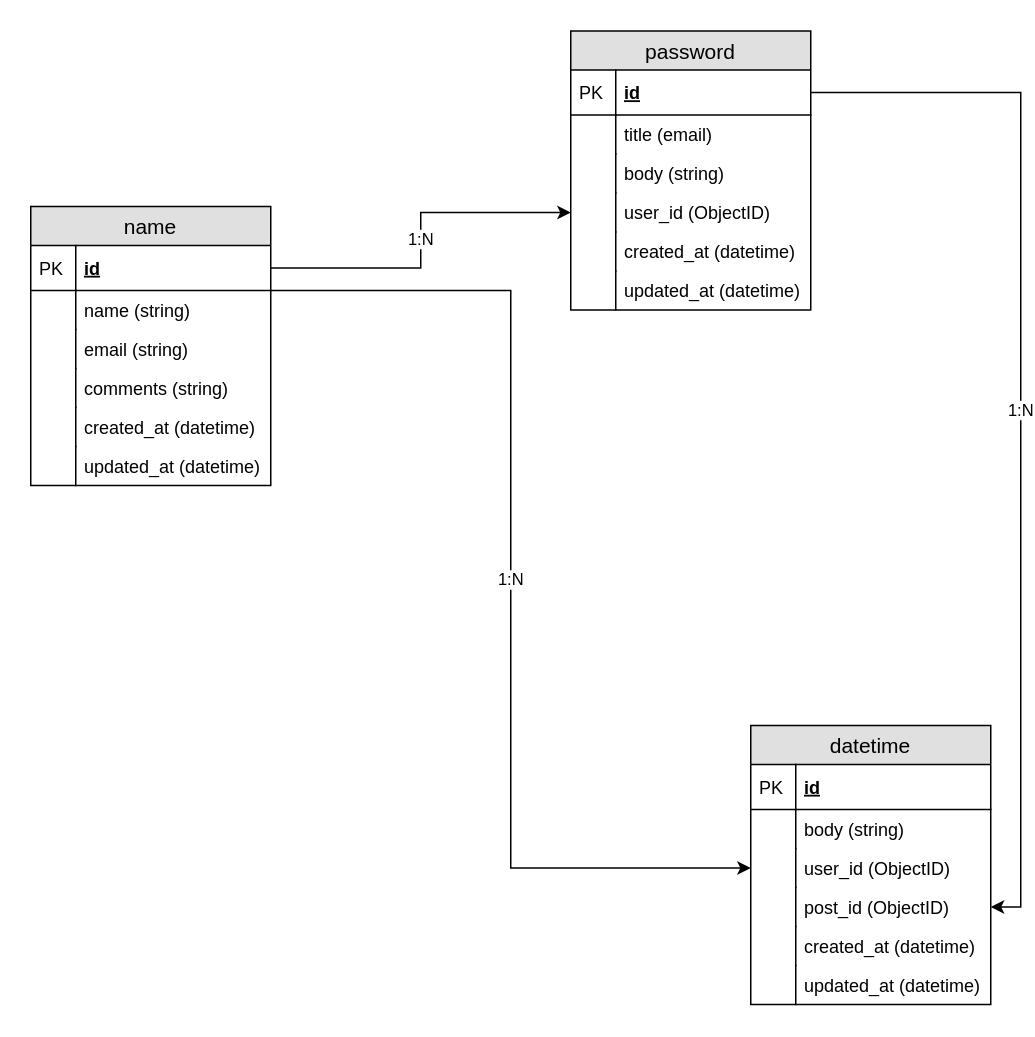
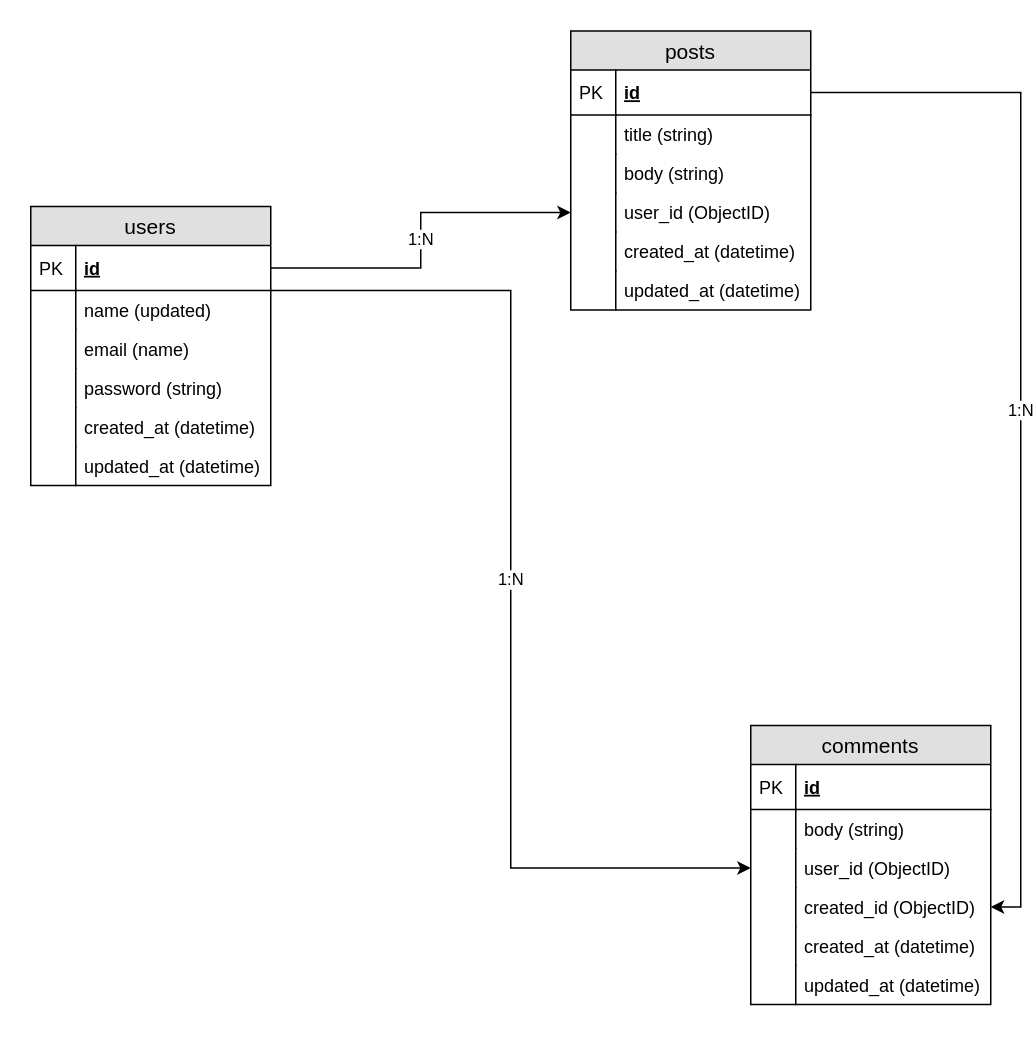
node "password": label "password" -> "posts"
node "title (email)": label "title (email)" -> "title (string)"
node "name": label "name" -> "users"
node "name (string)": label "name (string)" -> "name (updated)"
node "email (string)": label "email (string)" -> "email (name)"
node "comments (string)": label "comments (string)" -> "password (string)"
node "datetime": label "datetime" -> "comments"
node "post_id (ObjectID)": label "post_id (ObjectID)" -> "created_id (ObjectID)"
